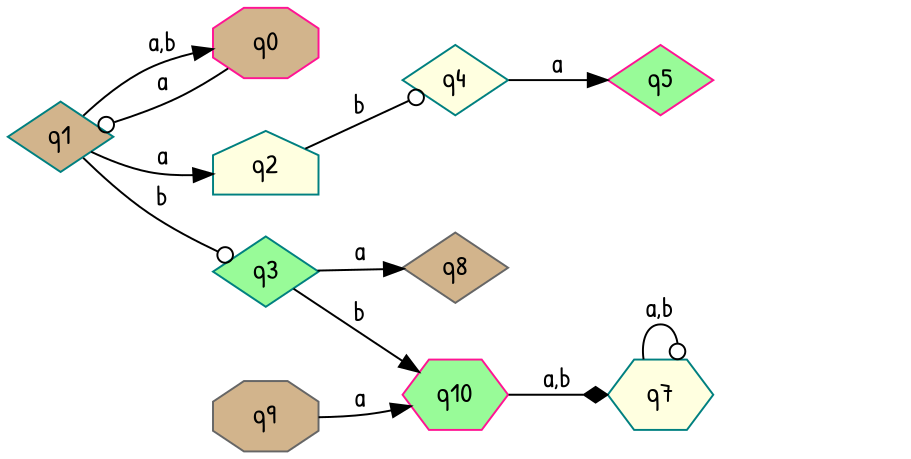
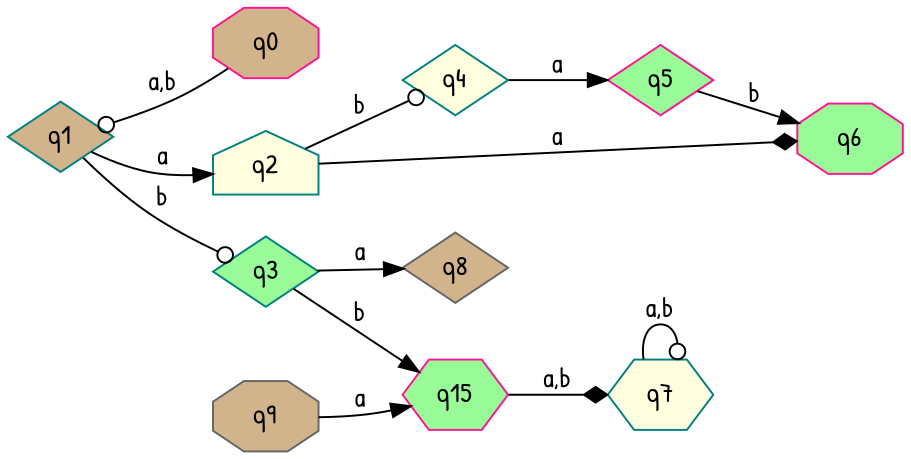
edge "q1" -> "q0": removed, label "a,b"
edge "q0" -> "q1": label "a" -> "a,b"
node "q6": added
node "q10": label "q10" -> "q15"
